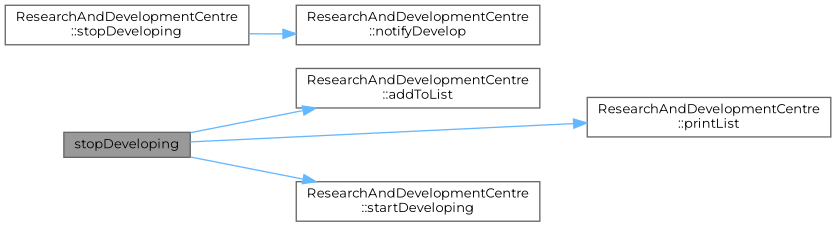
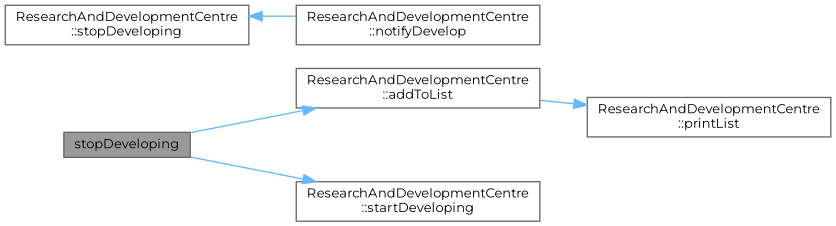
edge "ResearchAndDevelopmentCentre ::stopDeveloping" -> "ResearchAndDevelopmentCentre ::notifyDevelop": reversed
edge "stopDeveloping" -> "ResearchAndDevelopmentCentre ::printList": now "ResearchAndDevelopmentCentre ::addToList" -> "ResearchAndDevelopmentCentre ::printList"
